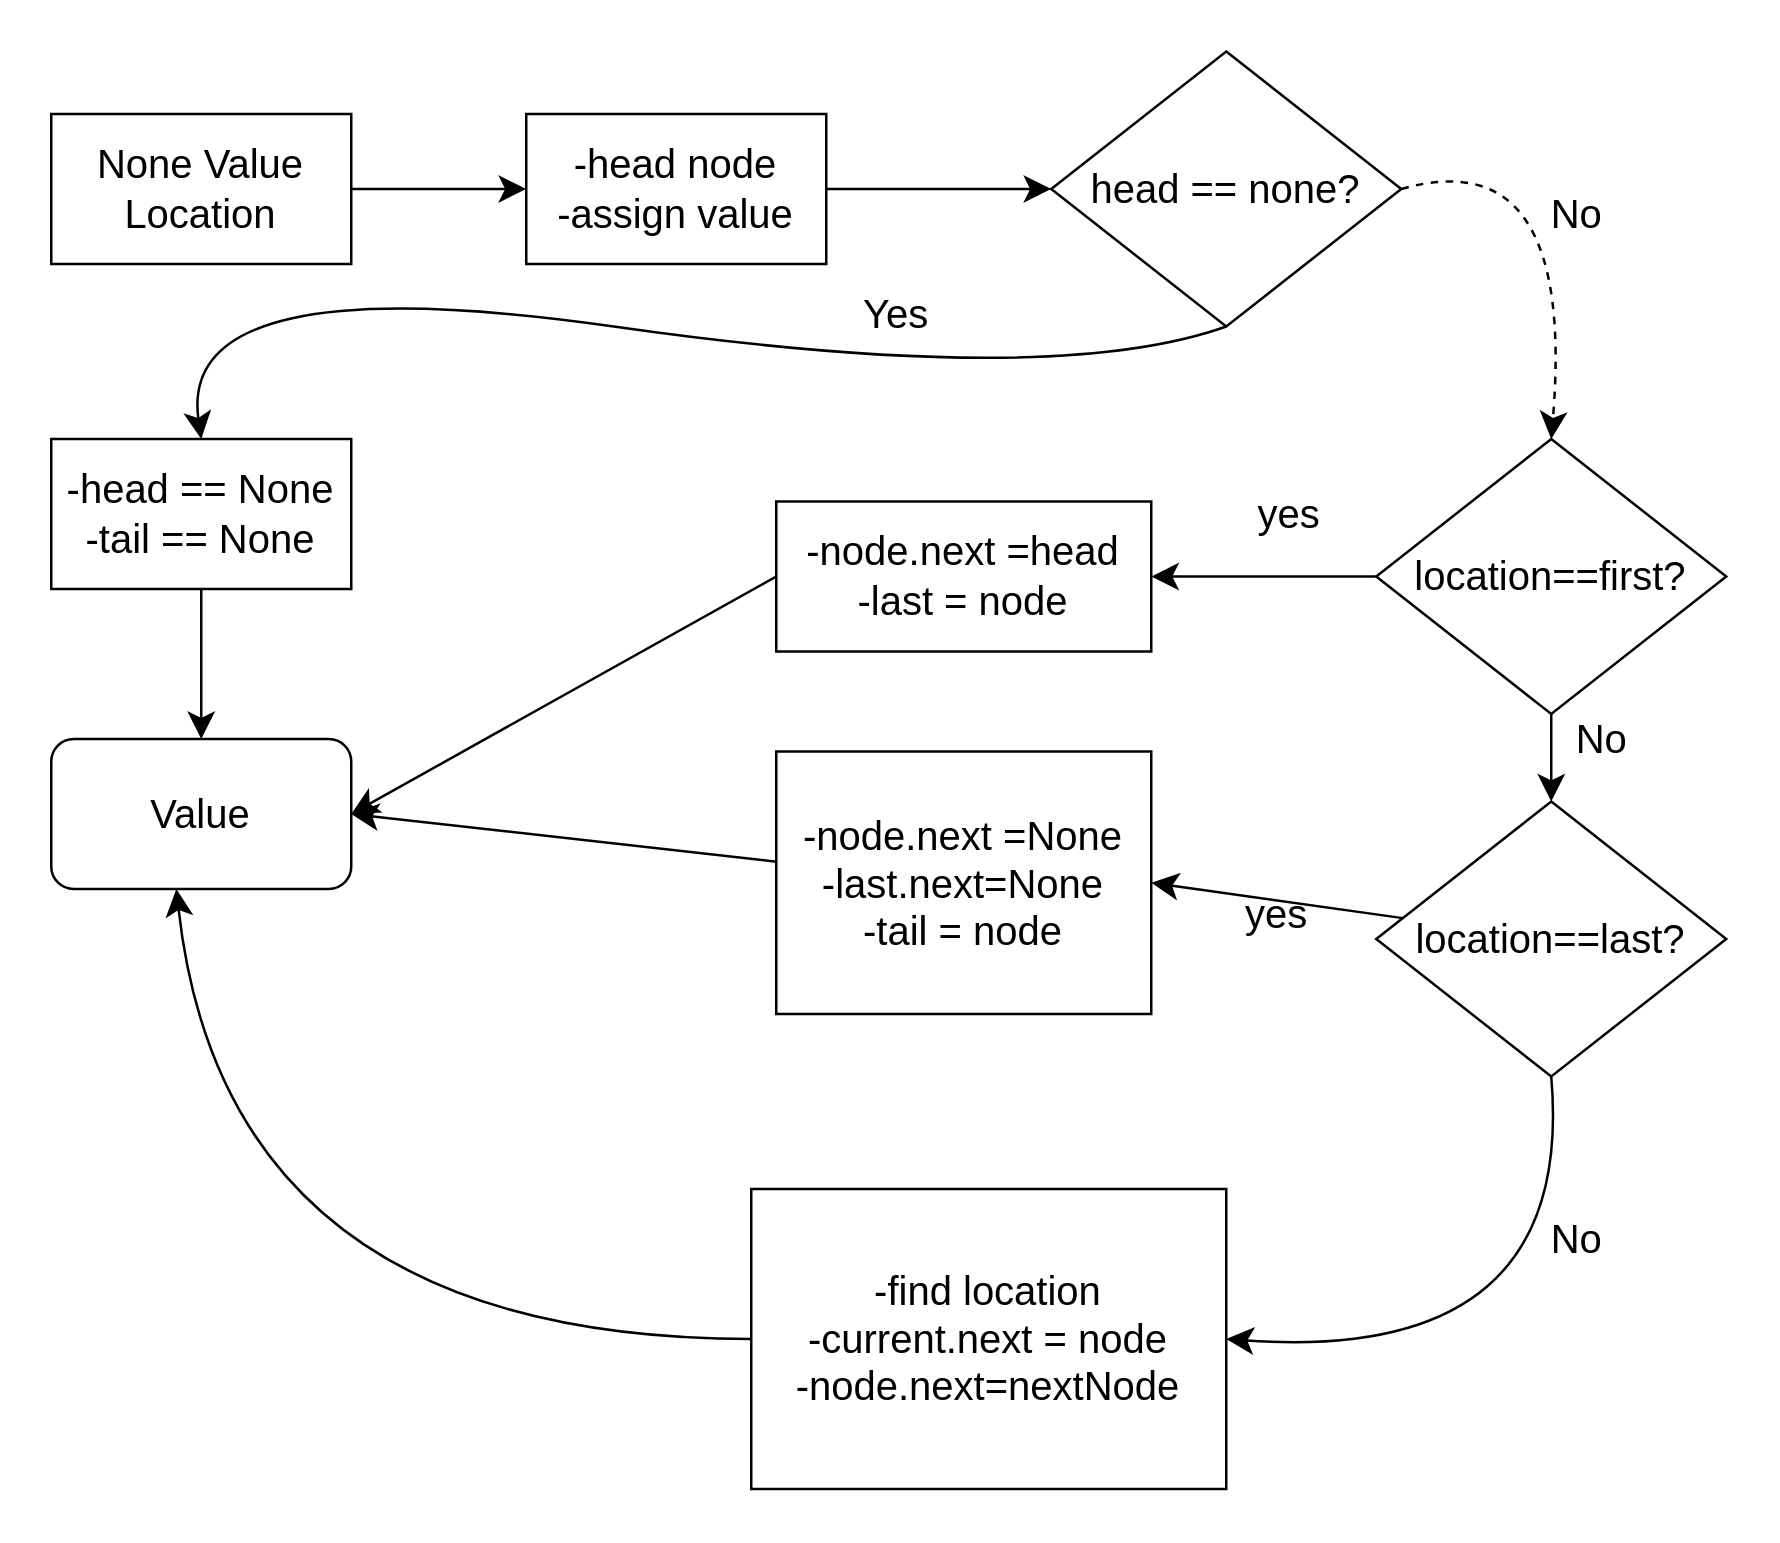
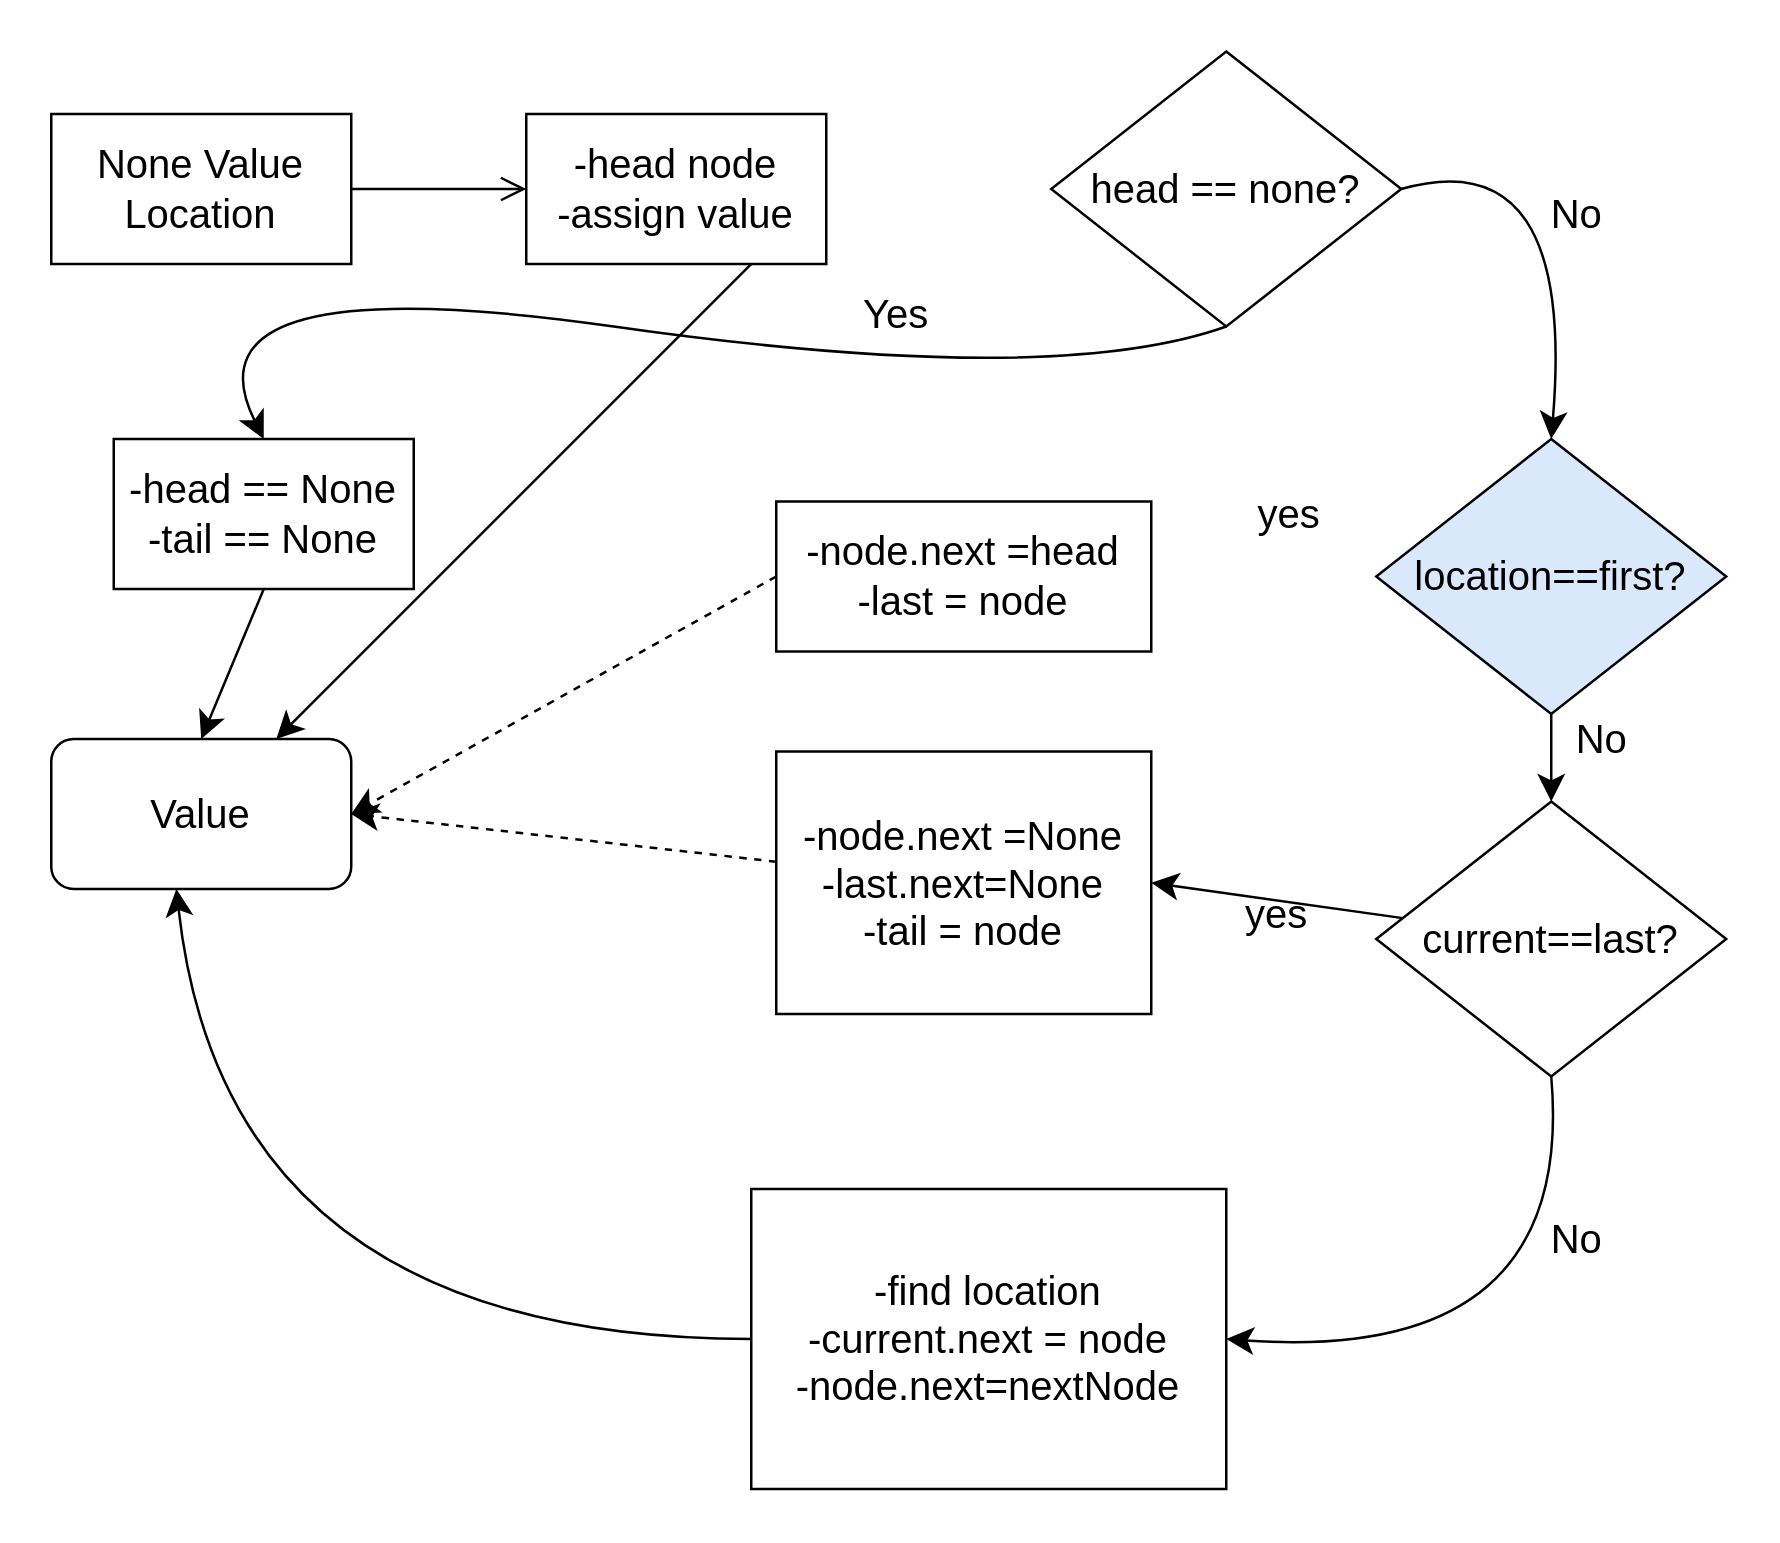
edge "None Value Location" -> "-head node -assign value": arrowhead classic -> open
edge "-head node -assign value" -> "head == none?": now "-head node -assign value" -> "Value"
edge "head == none?" -> "location==first?": style dashed -> solid
node "-head == None -tail == None": moved (201, 514) -> (264, 514)
edge "location==first?" -> "-node.next =head -last = node": removed
node "location==first?": fillcolor #ffffff -> #dae8fc
edge "-node.next =head -last = node" -> "Value": style solid -> dashed
edge "-node.next =None -last.next=None -tail = node" -> "Value": style solid -> dashed
node "location==last?": label "location==last?" -> "current==last?"
